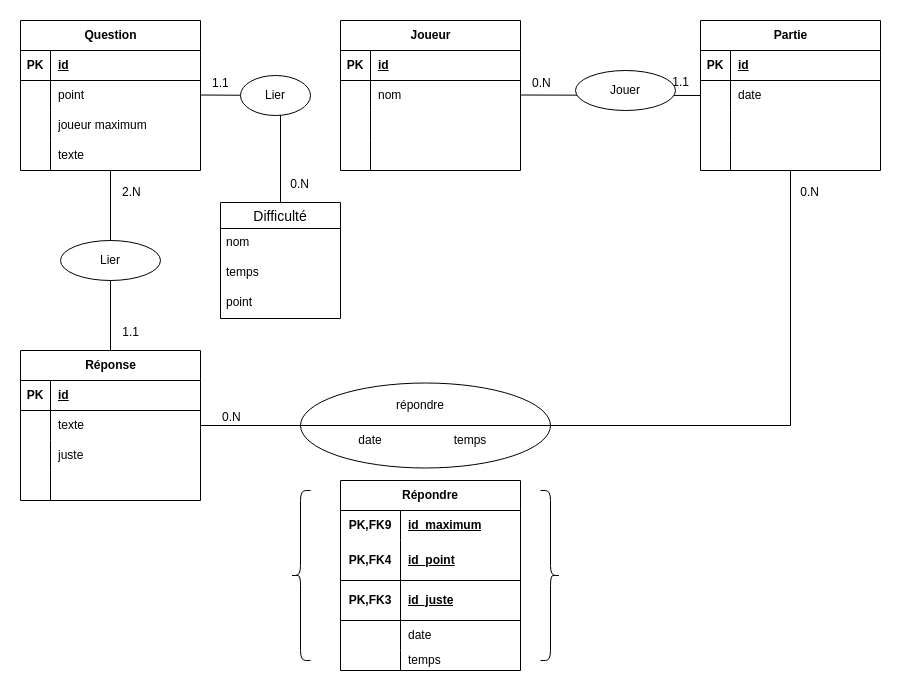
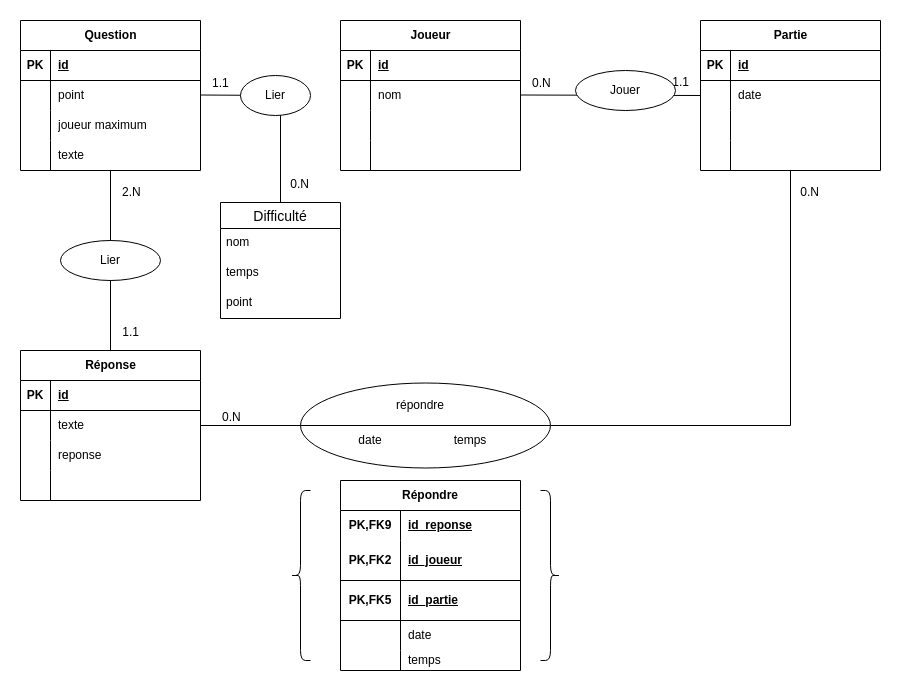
node "juste": label "juste" -> "reponse"
node "id_maximum": label "id_maximum" -> "id_reponse"
node "PK,FK4": label "PK,FK4" -> "PK,FK2"
node "id_point": label "id_point" -> "id_joueur"
node "PK,FK3": label "PK,FK3" -> "PK,FK5"
node "id_juste": label "id_juste" -> "id_partie"
